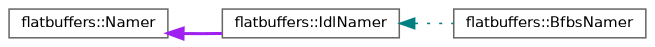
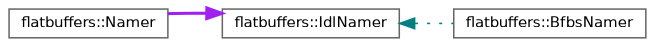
edge "flatbuffers::IdlNamer" -> "flatbuffers::Namer": reversed
